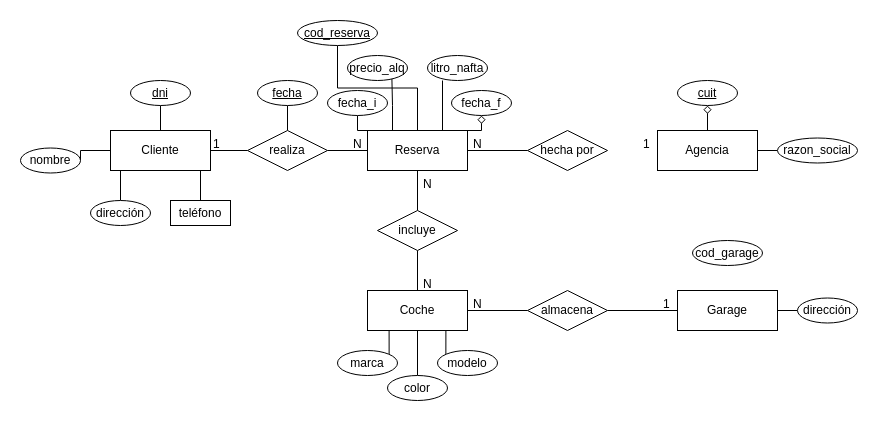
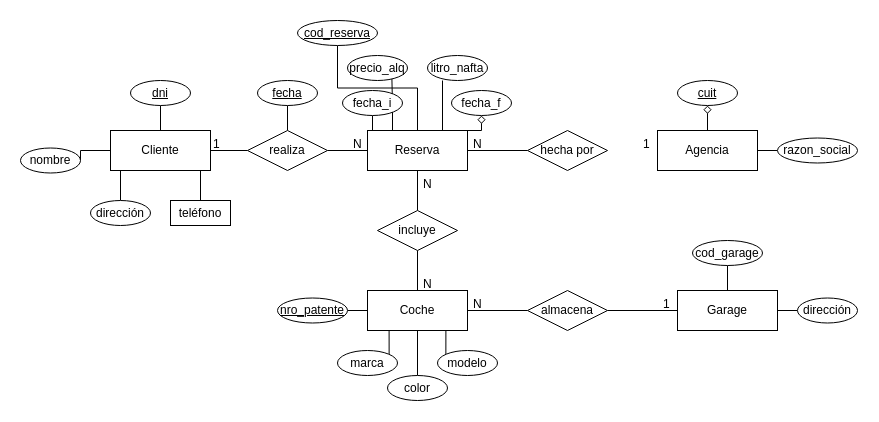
node "fecha_i": moved (358, 103) -> (373, 103)
edge "cod_garage" -- "Garage": added
node "nro_patente": added
edge "nro_patente" -- "Coche": added
